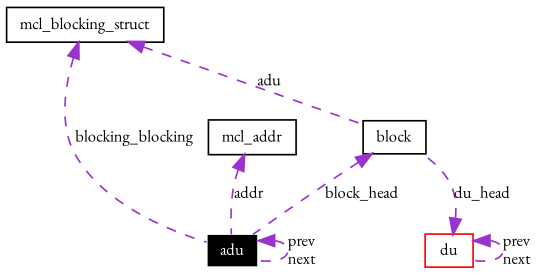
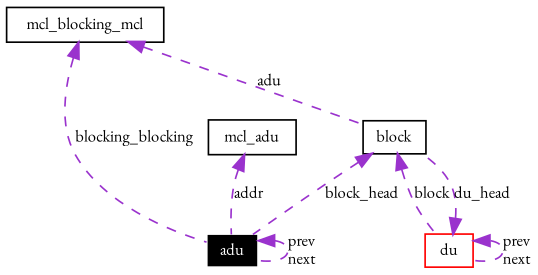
node "mcl_blocking_struct": label "mcl_blocking_struct" -> "mcl_blocking_mcl"
node "mcl_addr": label "mcl_addr" -> "mcl_adu"
edge "du" -> "block": added, label "block"
